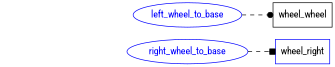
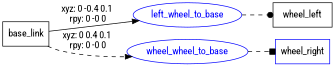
node "wheel_wheel": label "wheel_wheel" -> "wheel_left"
node "base_link": added
node "right_wheel_to_base": label "right_wheel_to_base" -> "wheel_wheel_to_base"
